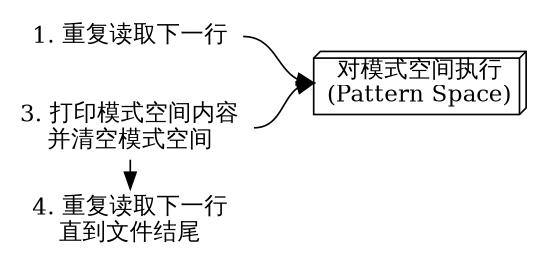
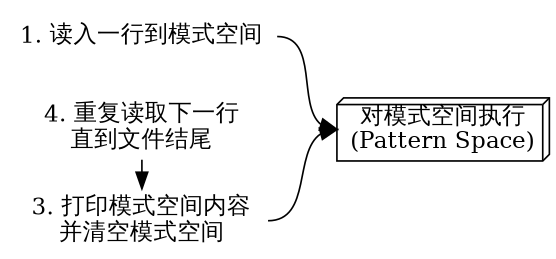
node "1. 重复读取下一行": label "1. 重复读取下一行" -> "1. 读入一行到模式空间"
edge "3. 打印模式空间内容 并清空模式空间" -> "4. 重复读取下一行 直到文件结尾": reversed
